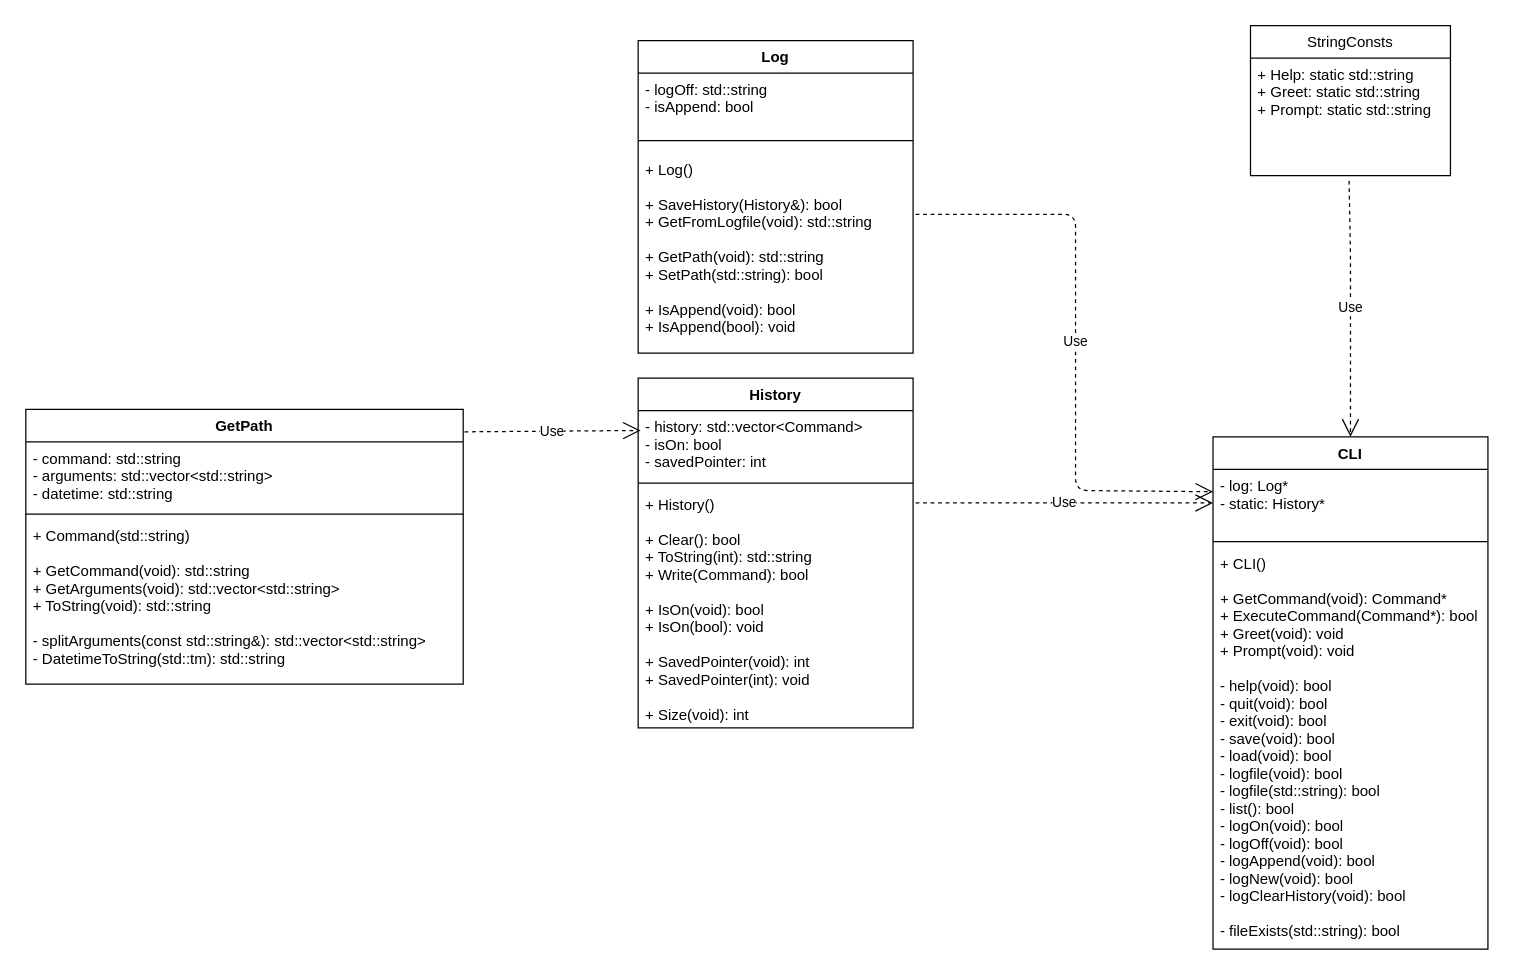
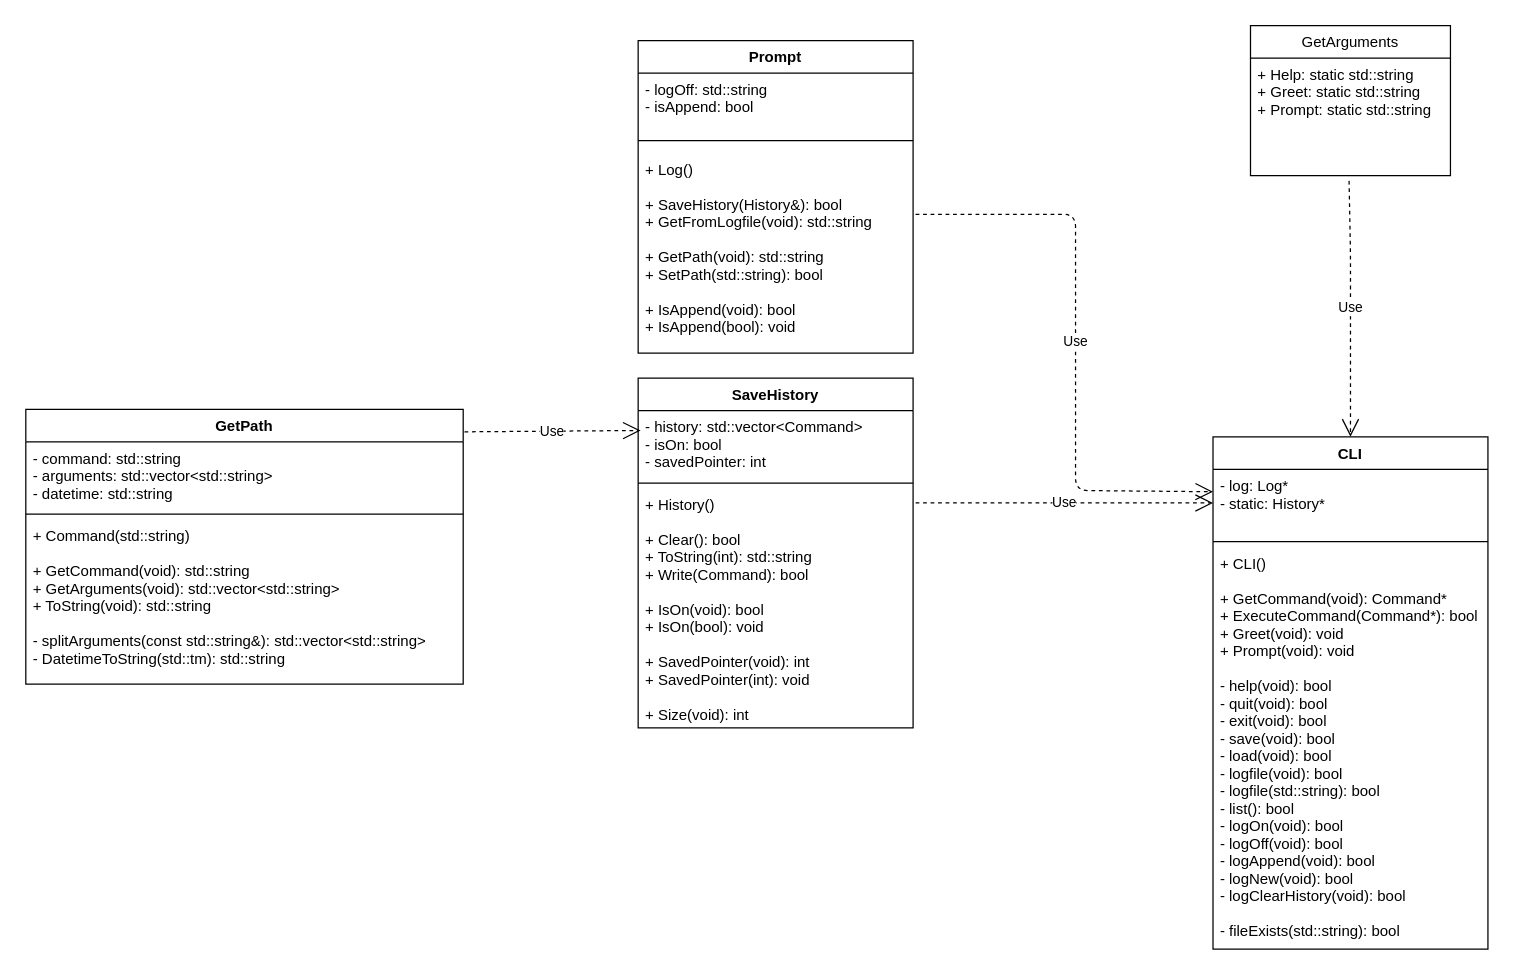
node "StringConsts": label "StringConsts" -> "GetArguments"
node "Log": label "Log" -> "Prompt"
node "History": label "History" -> "SaveHistory"
